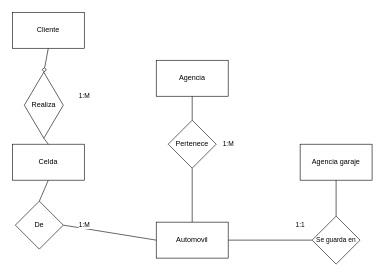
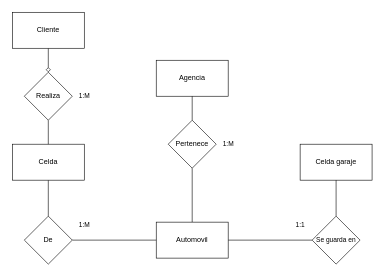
node "Realiza": size 39x66 -> 48x48
node "Agencia garaje": label "Agencia garaje" -> "Celda garaje"
node "De": moved (39, 225) -> (48, 240)
